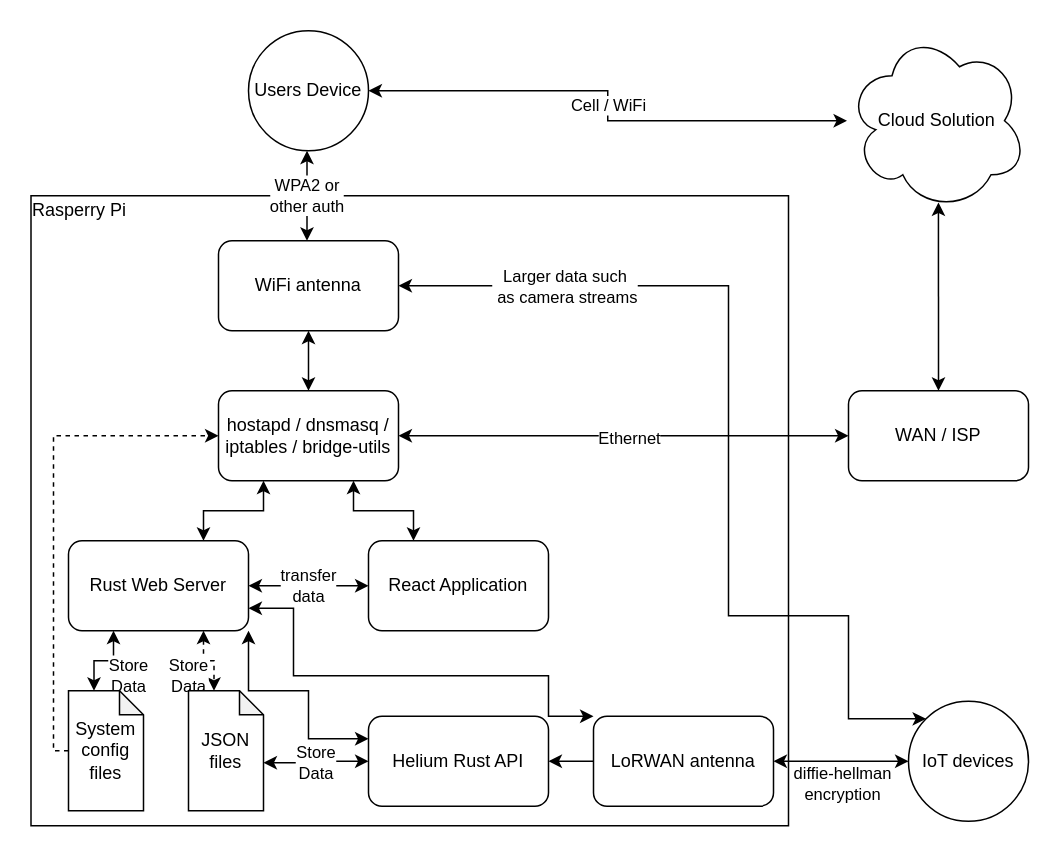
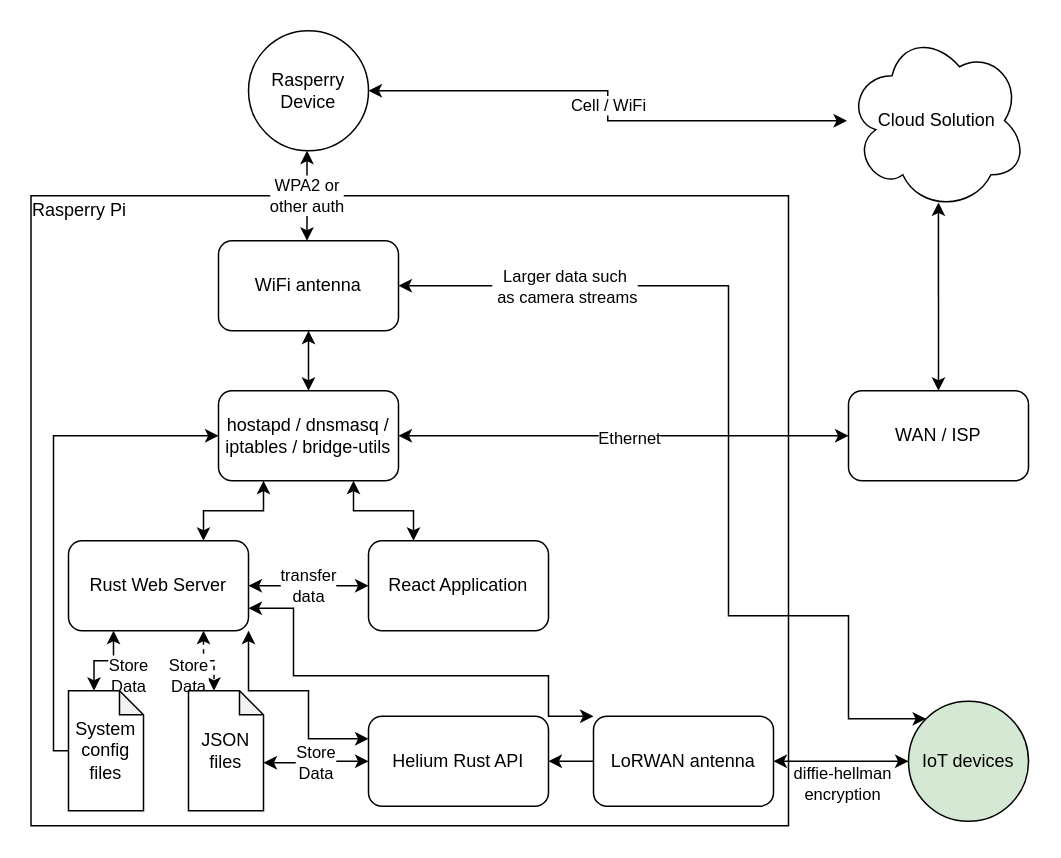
node "Users Device": label "Users Device" -> "Rasperry Device"
edge "System config files" -> "hostapd / dnsmasq / iptables / bridge-utils": style dashed -> solid
node "IoT devices": fillcolor #ffffff -> #d5e8d4
